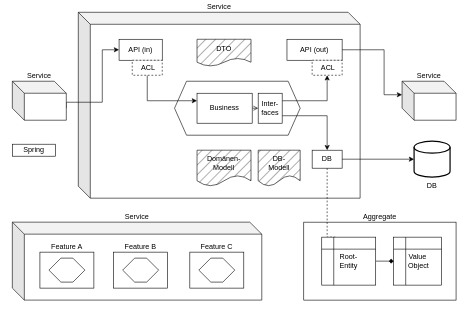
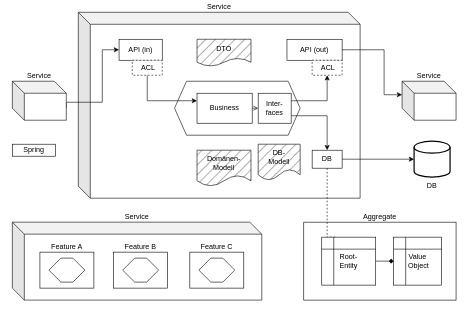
node "Inter- faces": size 24x30 -> 33x30
node "DB- Modell": moved (279, 168) -> (279, 162)
